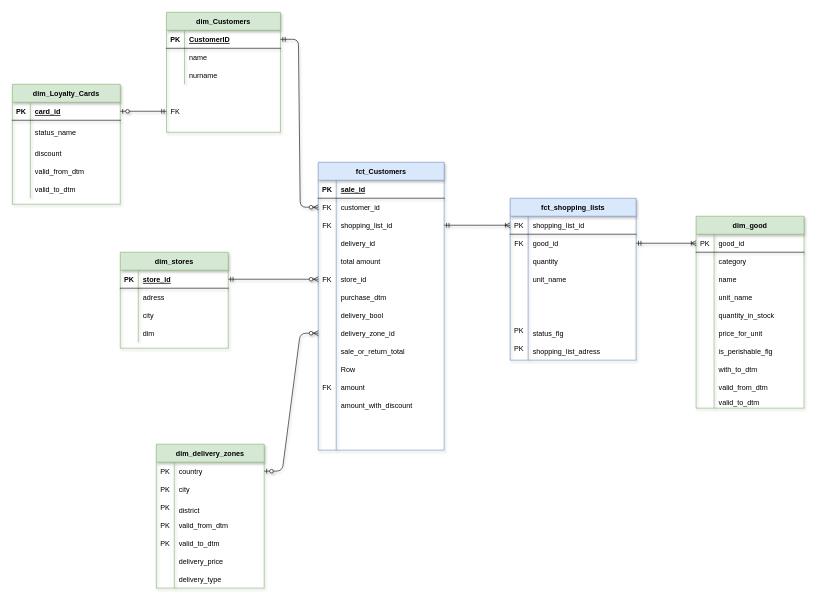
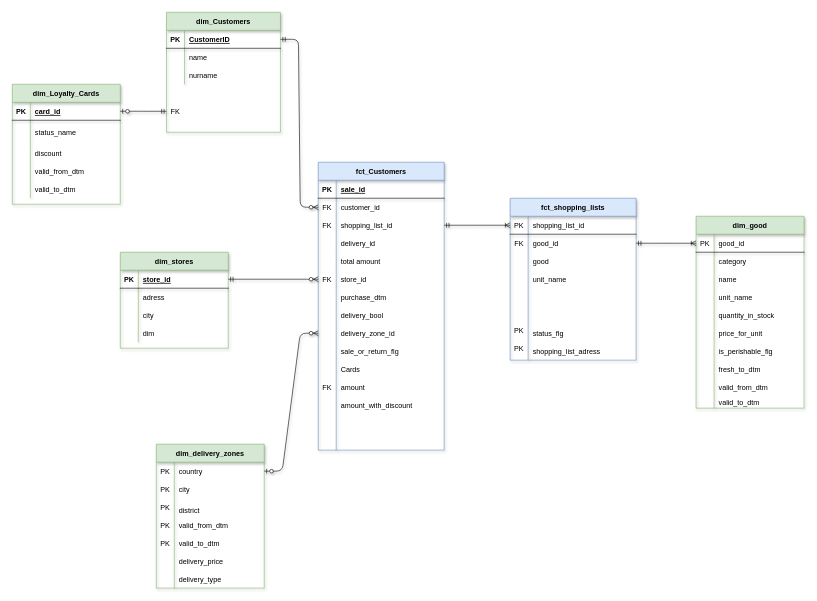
node "quantity": label "quantity" -> "good"
node "sale_or_return_total": label "sale_or_return_total" -> "sale_or_return_flg"
node "Row": label "Row" -> "Cards"
node "with_to_dtm": label "with_to_dtm" -> "fresh_to_dtm"
